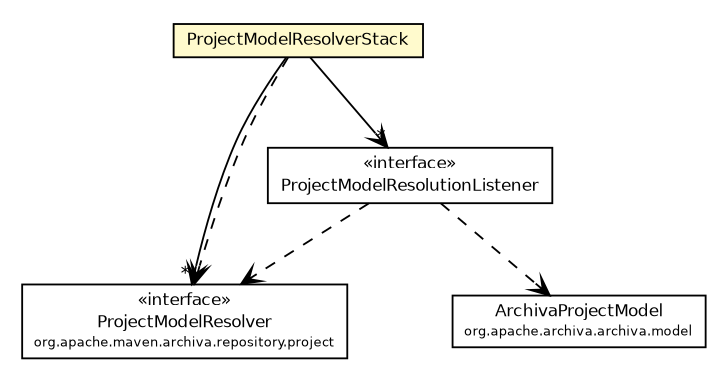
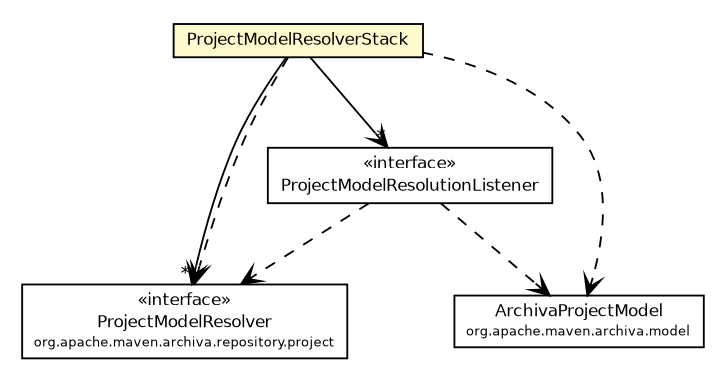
edge "ProjectModelResolverStack" -> "ArchivaProjectModel": added
node "ArchivaProjectModel": text "org.apache.archiva.archiva.model" -> "org.apache.maven.archiva.model"
